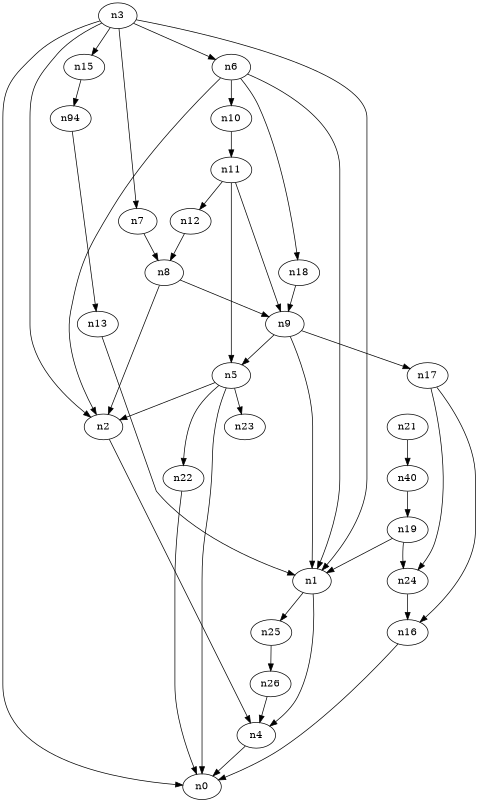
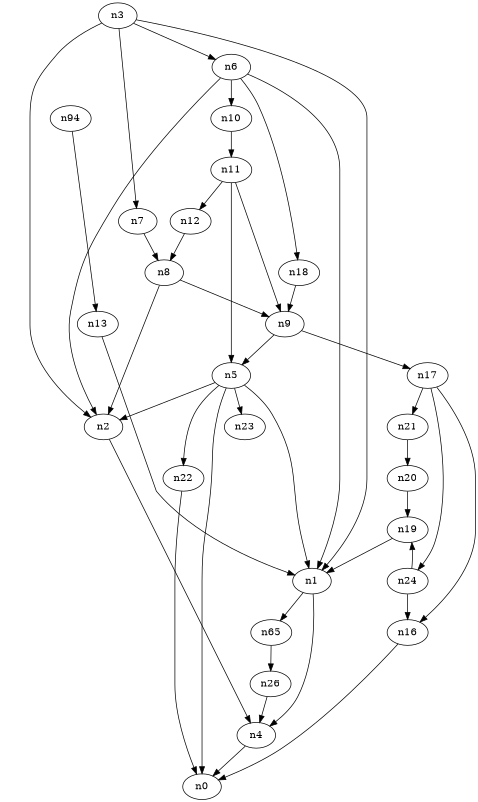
node "n15": removed
edge "n17" -> "n21": added
edge "n3" -> "n0": removed
edge "n9" -> "n1": now "n5" -> "n1"
node "n40": label "n40" -> "n20"
edge "n19" -> "n24": reversed
node "n25": label "n25" -> "n65"
